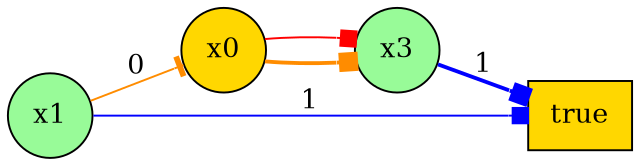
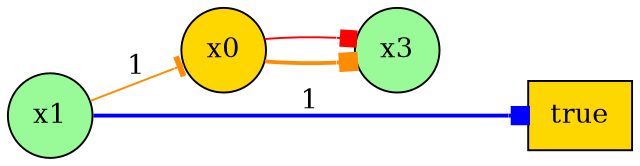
edge "x1" -> "x0": label "0" -> "1"
edge "x3" -> "true": removed, label "1"
edge "x1" -> "true": style solid -> bold
